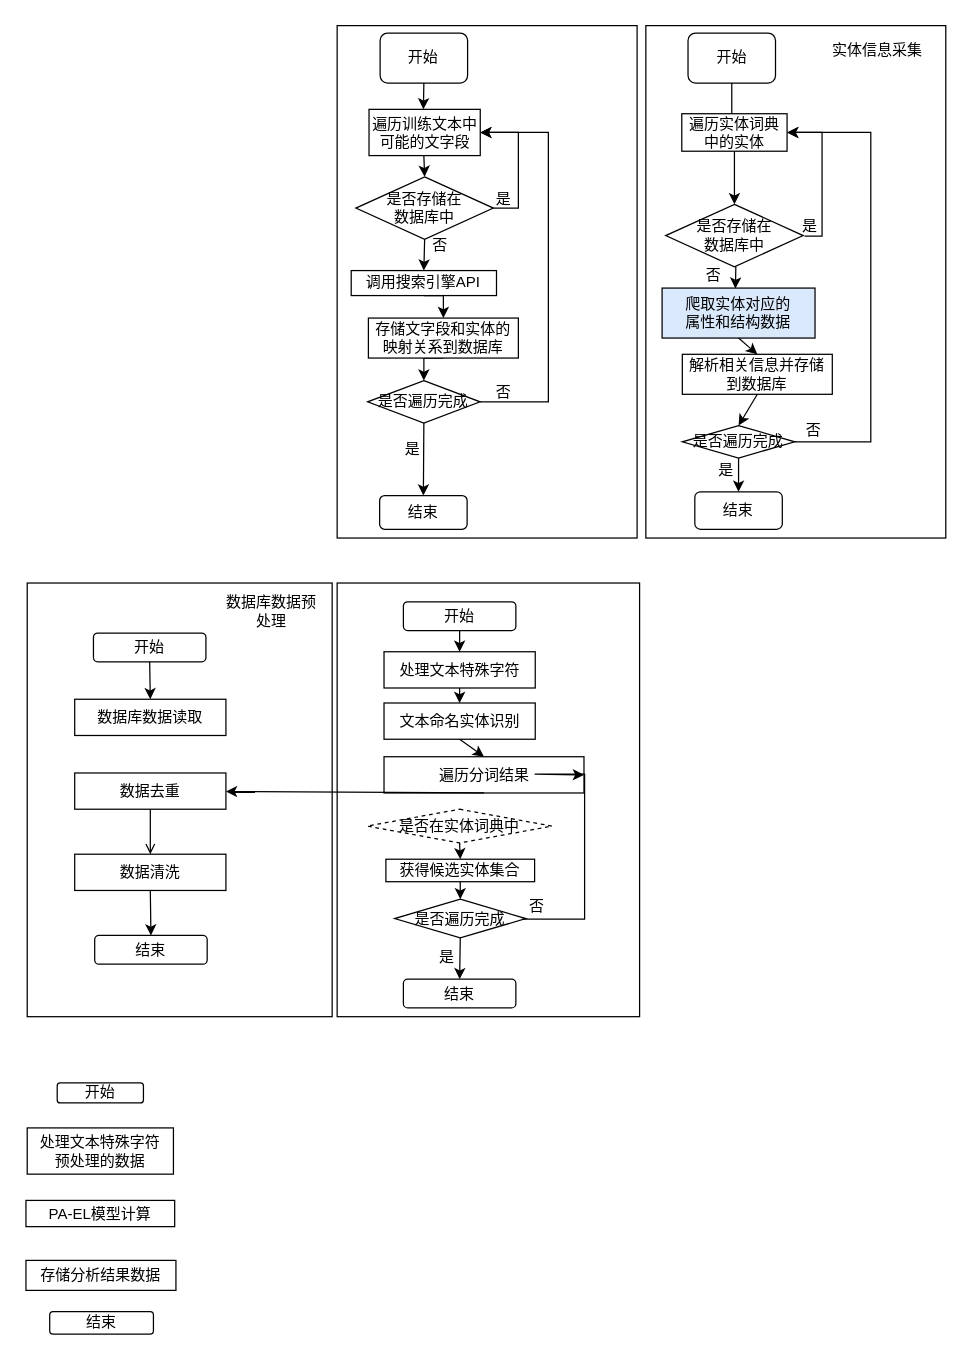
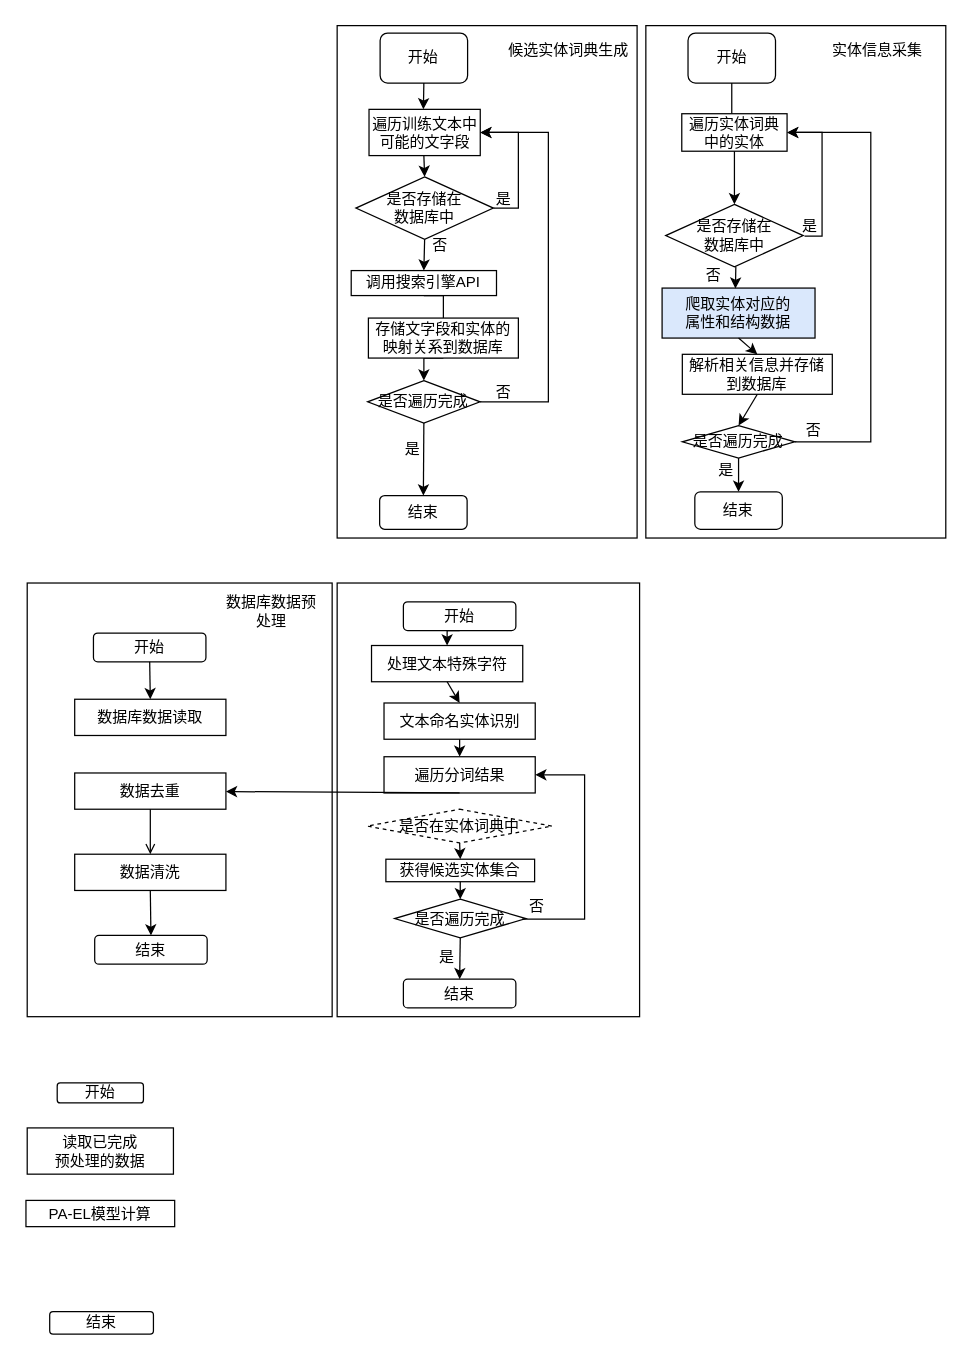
node "候选实体词典生成": added
edge "调用搜索引擎API" -> "存储文字段和实体的映射关系到数据库": arrowhead classic -> none
node "处理文本特殊字符": moved (459, 670) -> (447, 664)
node "遍历分词结果": size 200x36 -> 151x36
node "处理文本特殊字符 预处理的数据": label "处理文本特殊字符 预处理的数据" -> "读取已完成 预处理的数据"
node "存储分析结果数据": removed
